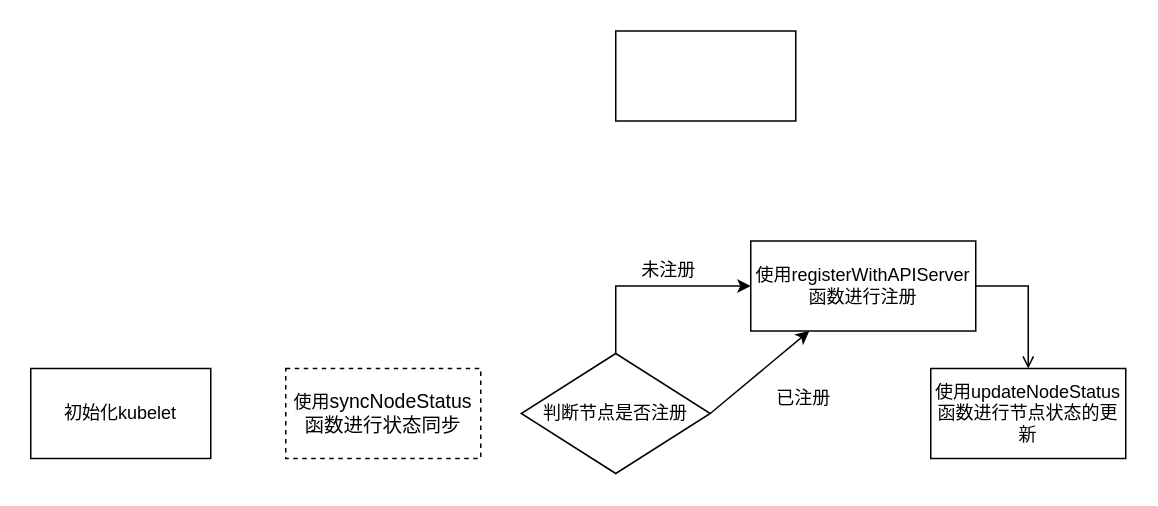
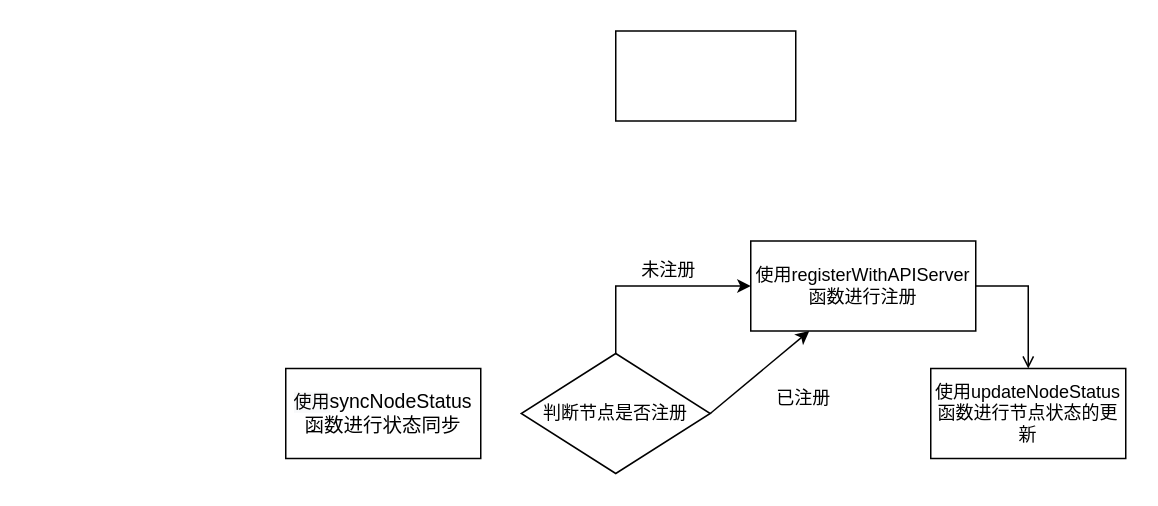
node "初始化kubelet": removed
node "使用syncNodeStatus函数进行状态同步": style dashed -> solid
